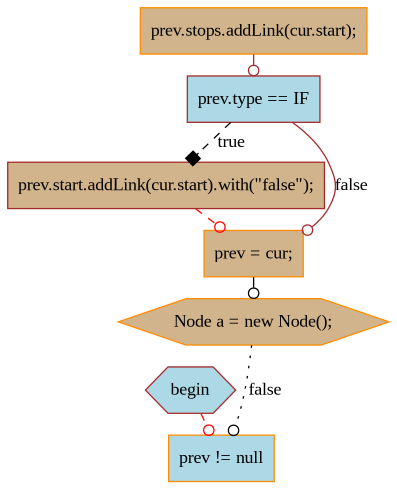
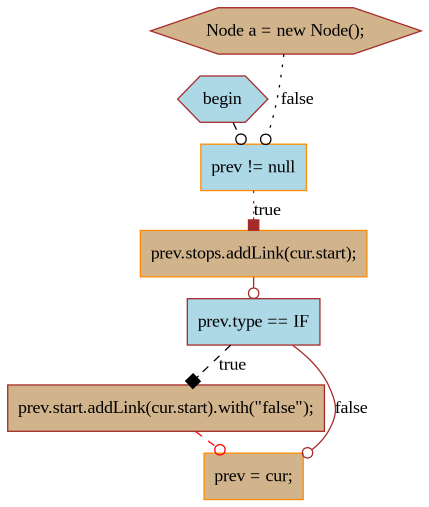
edge "prev != null" -> "prev.stops.addLink(cur.start);": added, label "true"
edge "prev = cur;" -> "Node a = new Node();": removed
node "Node a = new Node();": color darkorange -> brown
edge "begin" -> "prev != null": color red -> black
